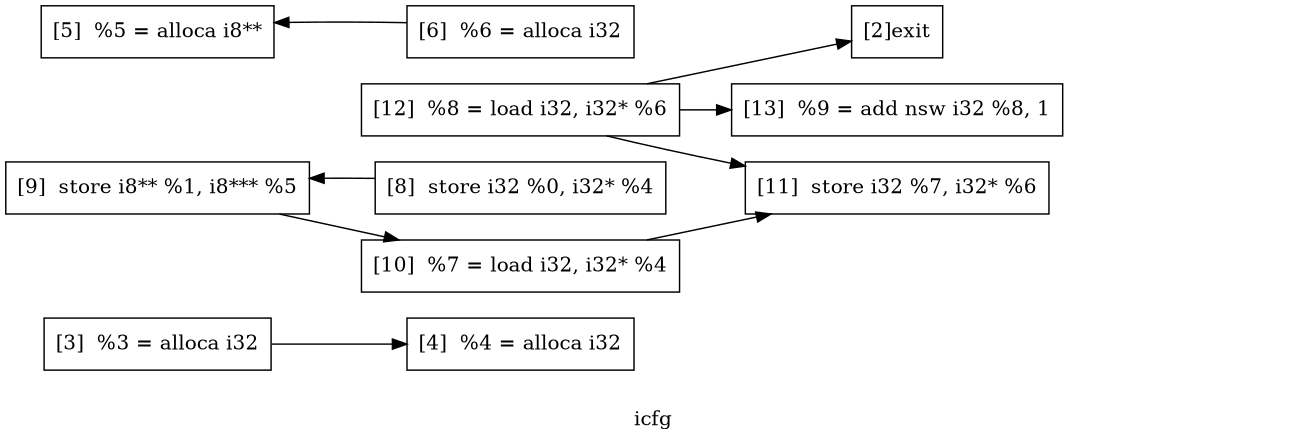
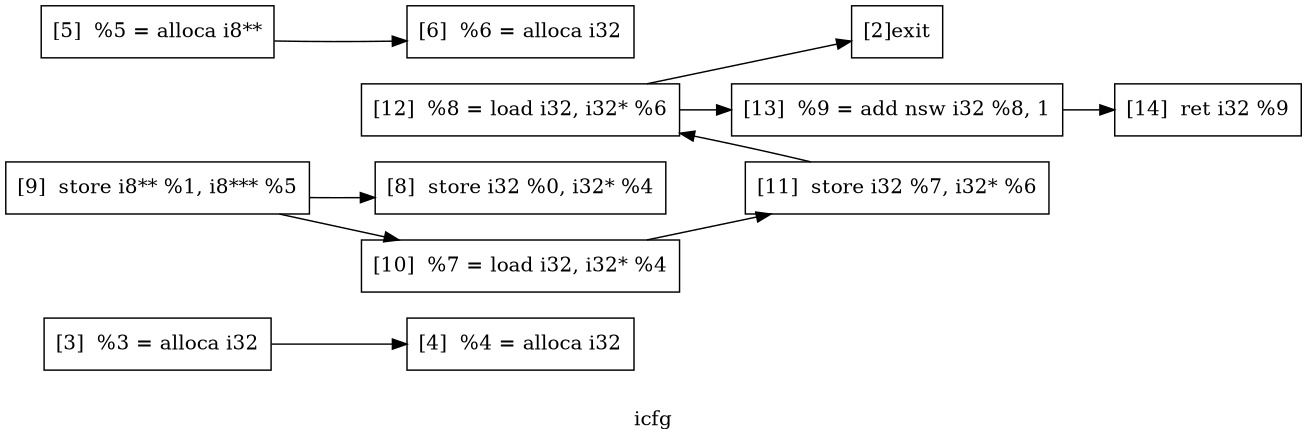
edge "[6]  %6 = alloca i32" -> "[5]  %5 = alloca i8**": reversed
node "[14]  ret i32 %9": added
edge "[12]  %8 = load i32, i32* %6" -> "[11]  store i32 %7, i32* %6": reversed
edge "[8]  store i32 %0, i32* %4" -> "[9]  store i8** %1, i8*** %5": reversed
